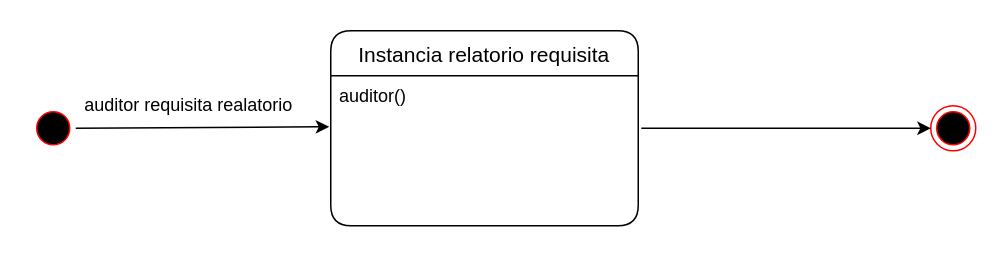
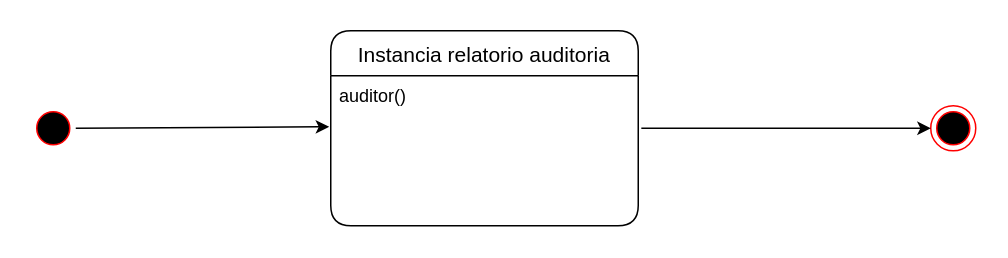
node "Instancia relatorio requisita": label "Instancia relatorio requisita" -> "Instancia relatorio auditoria"
node "auditor requisita realatorio": removed
